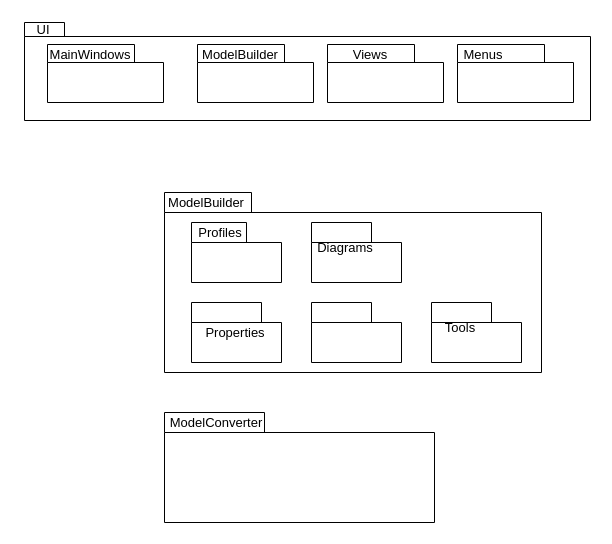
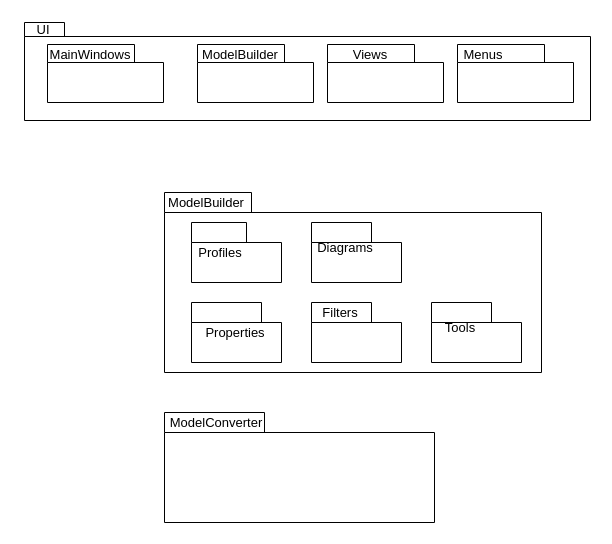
node "Profiles": moved (221, 233) -> (221, 253)
node "Filters": added
